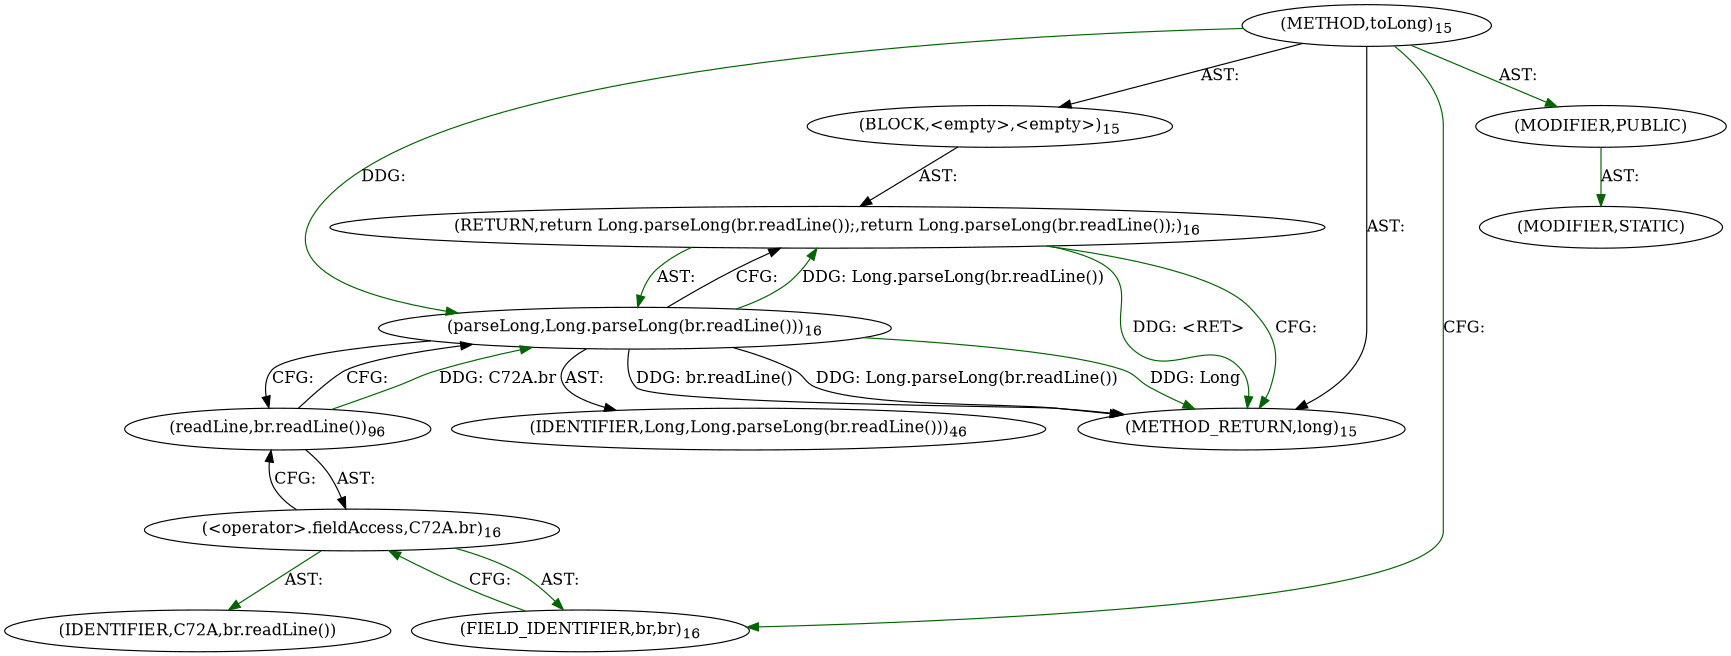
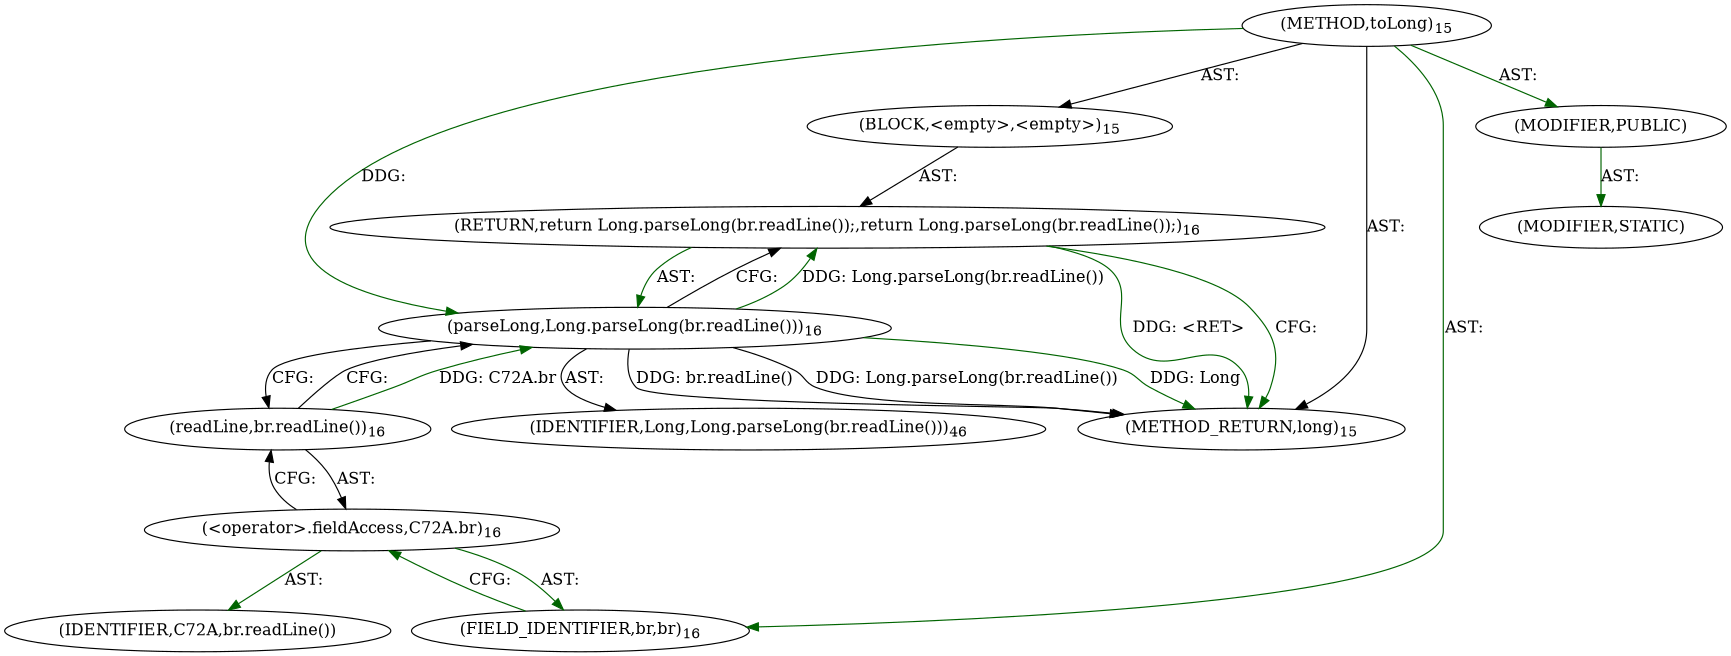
edge "(METHOD,toLong)" -> "(FIELD_IDENTIFIER,br,br)": label "CFG: " -> "AST: "
node "(readLine,br.readLine())": text "96" -> "16"
